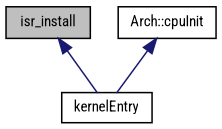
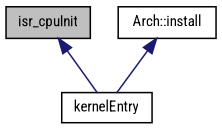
node "isr_install": label "isr_install" -> "isr_cpuInit"
node "Arch::cpuInit": label "Arch::cpuInit" -> "Arch::install"
